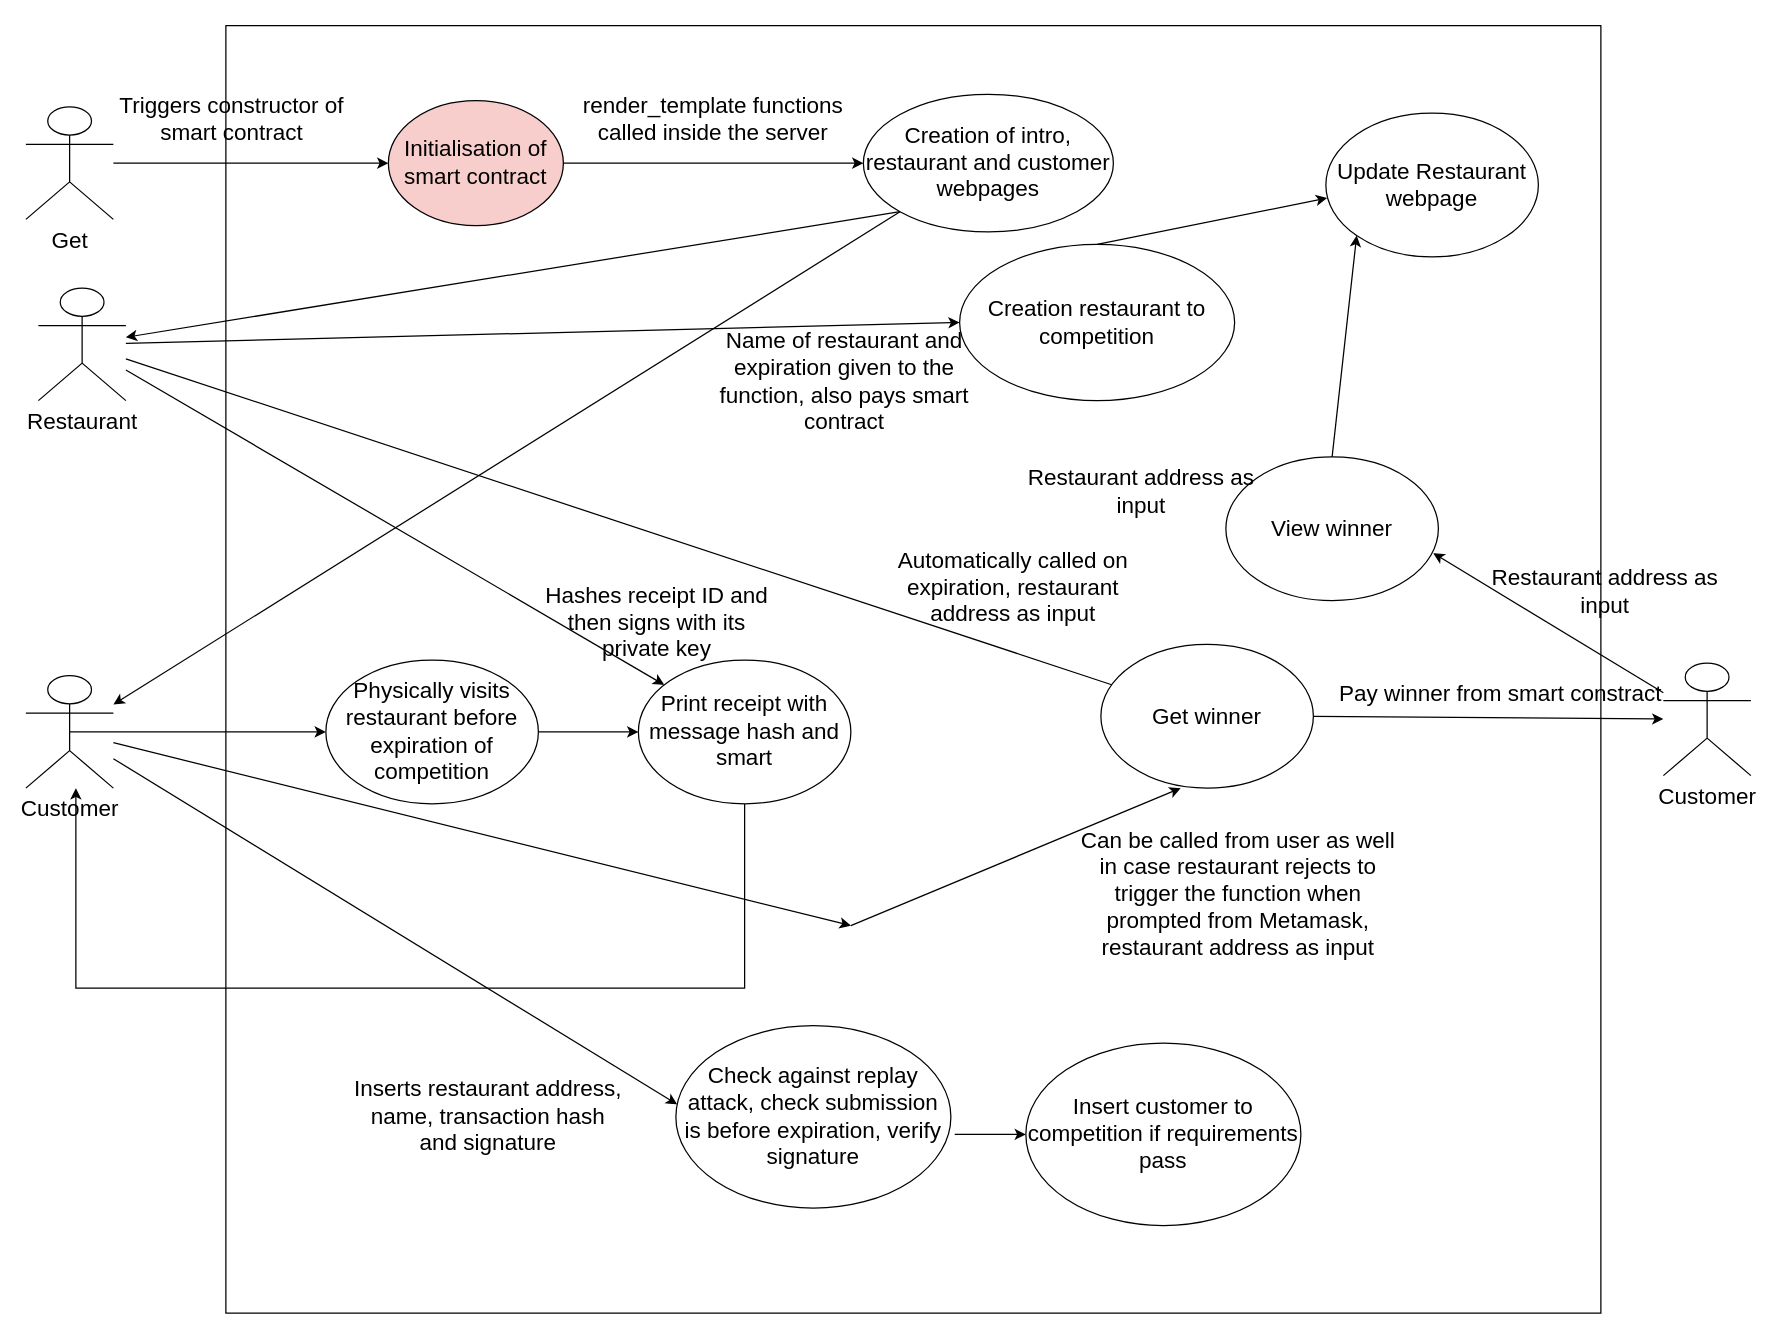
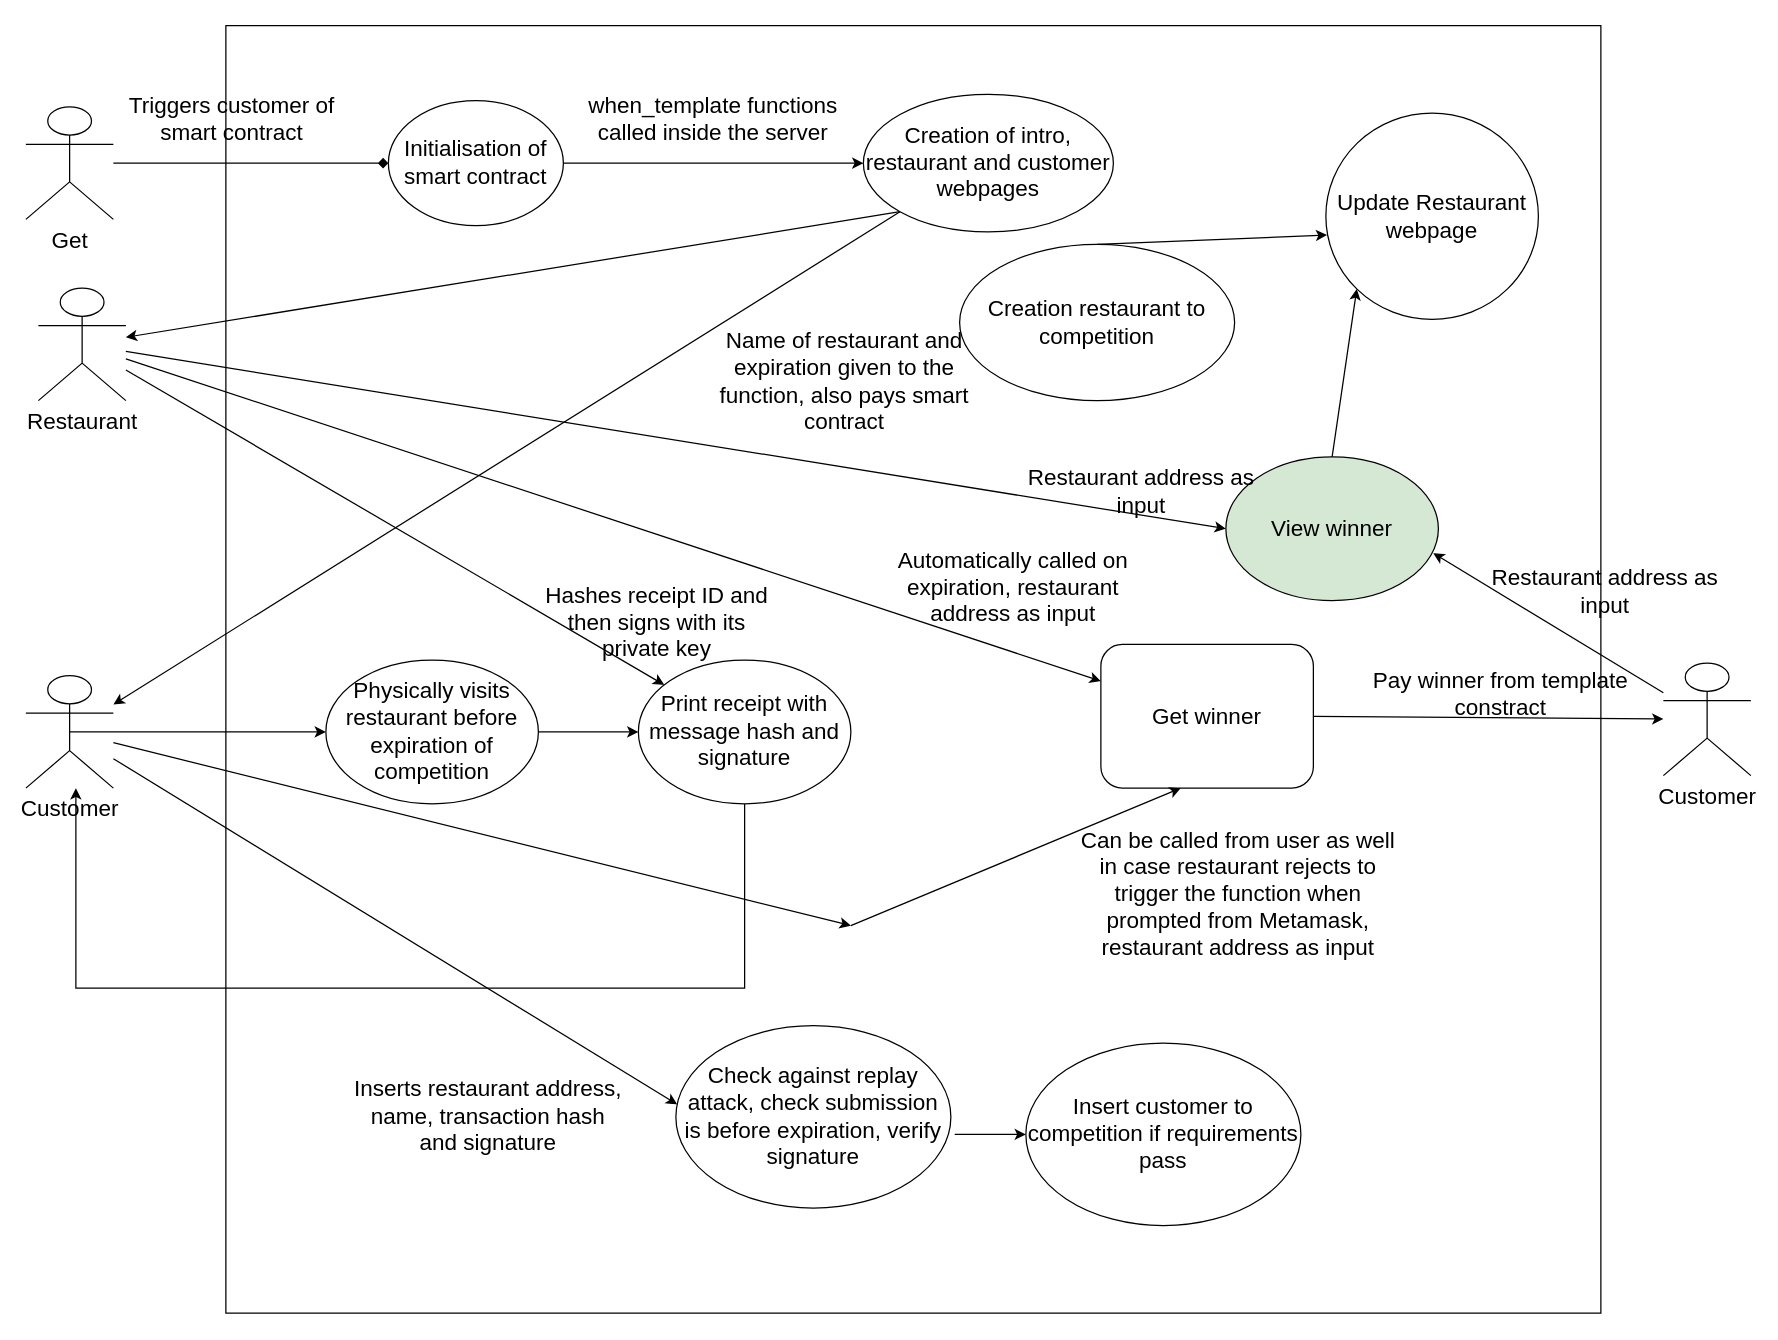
node "Triggers constructor of smart contract": label "Triggers constructor of smart contract" -> "Triggers customer of smart contract"
node "render_template functions called inside the server": label "render_template functions called inside the server" -> "when_template functions called inside the server"
edge "Get" -> "Initialisation of smart contract": arrowhead classic -> diamond
node "Initialisation of smart contract": fillcolor #f8cecc -> #ffffff
node "Update Restaurant webpage": size 213x144 -> 213x206
edge "Restaurant" -> "Creation restaurant to competition": removed
edge "Restaurant" -> "View winner": added
node "View winner": fillcolor #ffffff -> #d5e8d4
edge "Restaurant" -- "Get winner": arrowhead none -> classic
node "Pay winner from smart constract": label "Pay winner from smart constract" -> "Pay winner from template constract"
node "Get winner": shape ellipse -> rounded rectangle
node "Print receipt with message hash and smart": label "Print receipt with message hash and smart" -> "Print receipt with message hash and signature"
